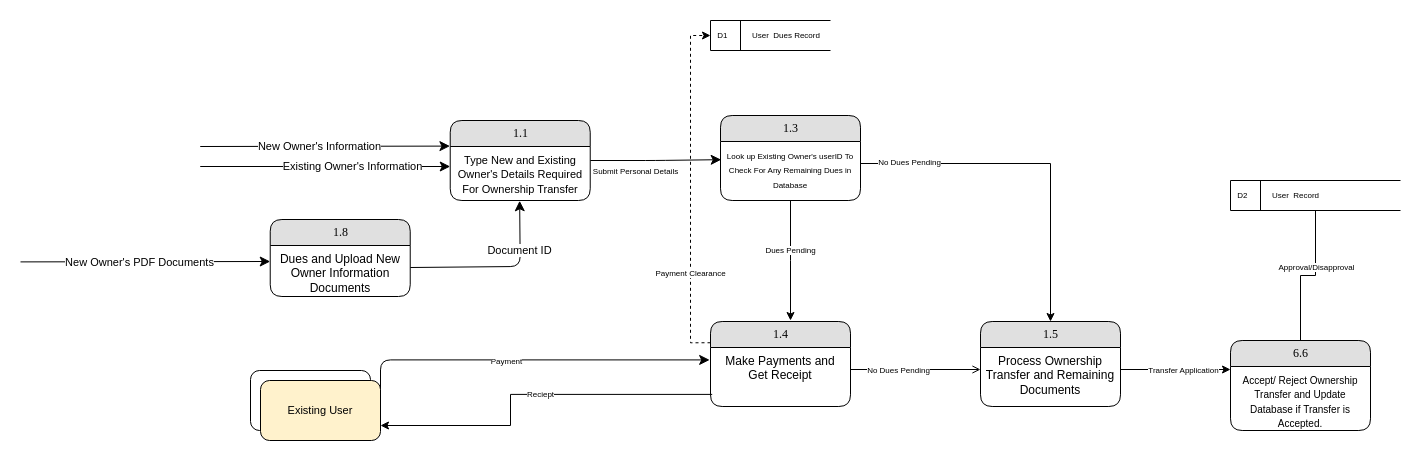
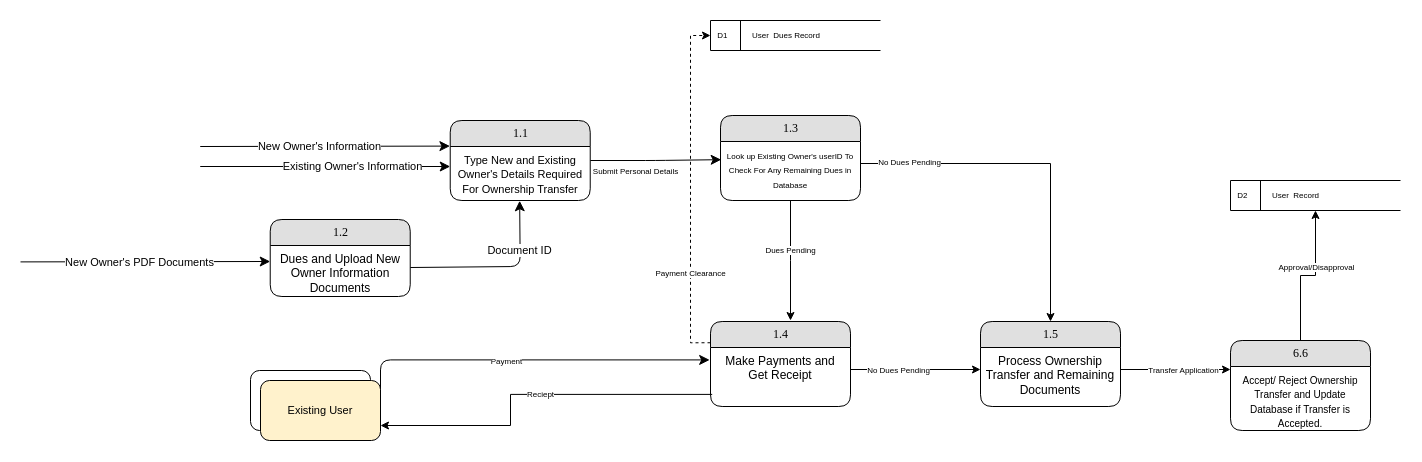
node "D1 User Dues Record": size 120x30 -> 170x30
edge "D2 User Record" -- "6.6": arrowhead none -> classic
node "1.8": label "1.8" -> "1.2"
edge "Make Payments and Get Receipt" -> "Process Ownership Transfer and Remaining Documents": arrowhead open -> classic
